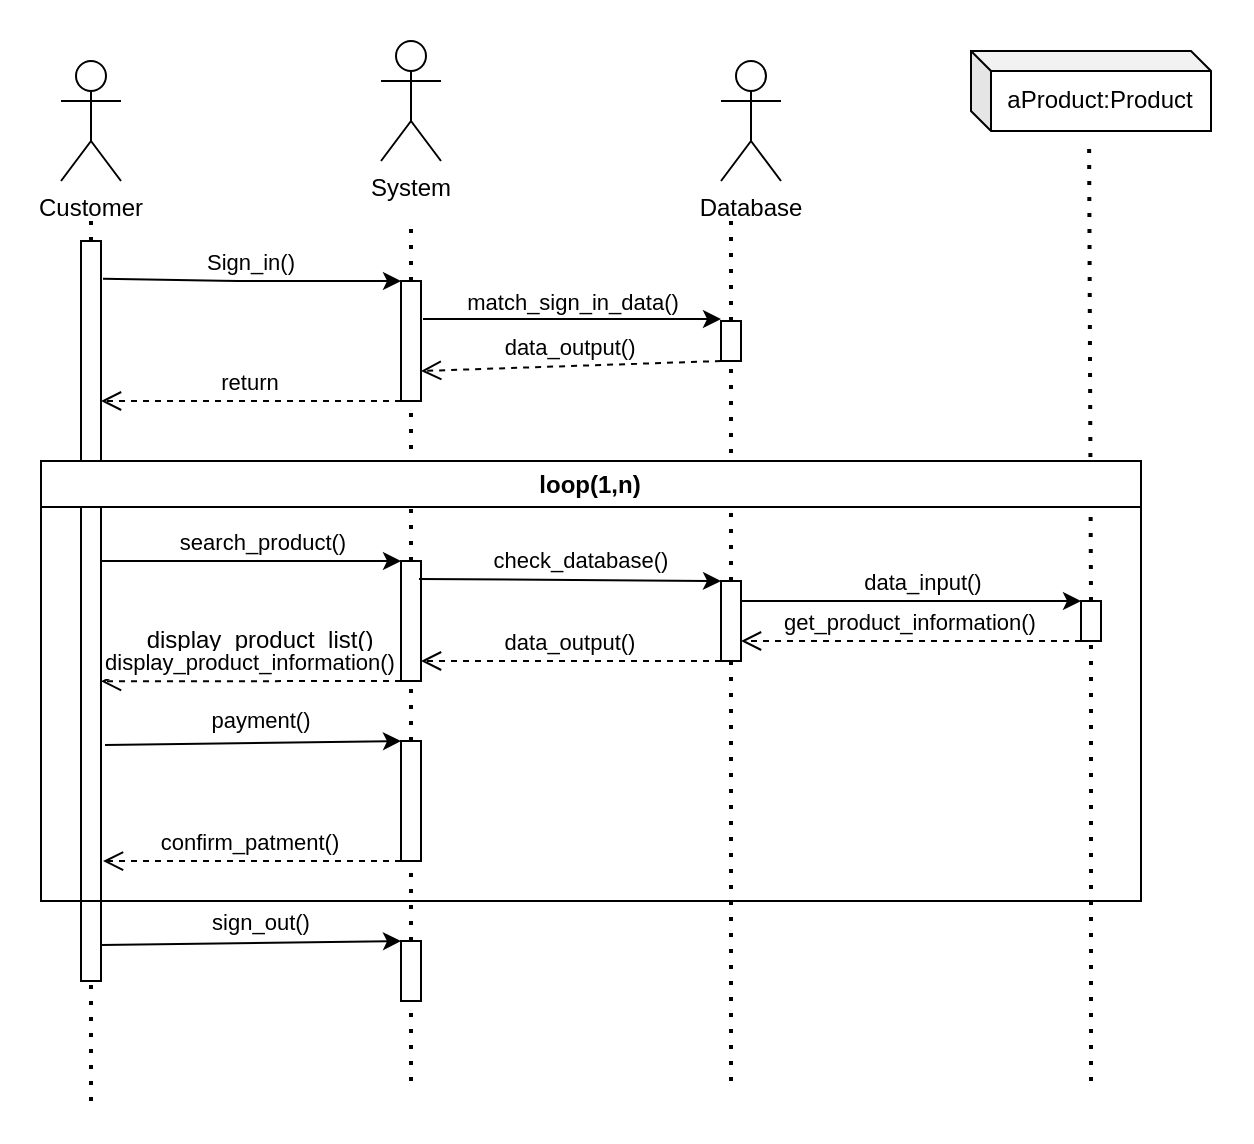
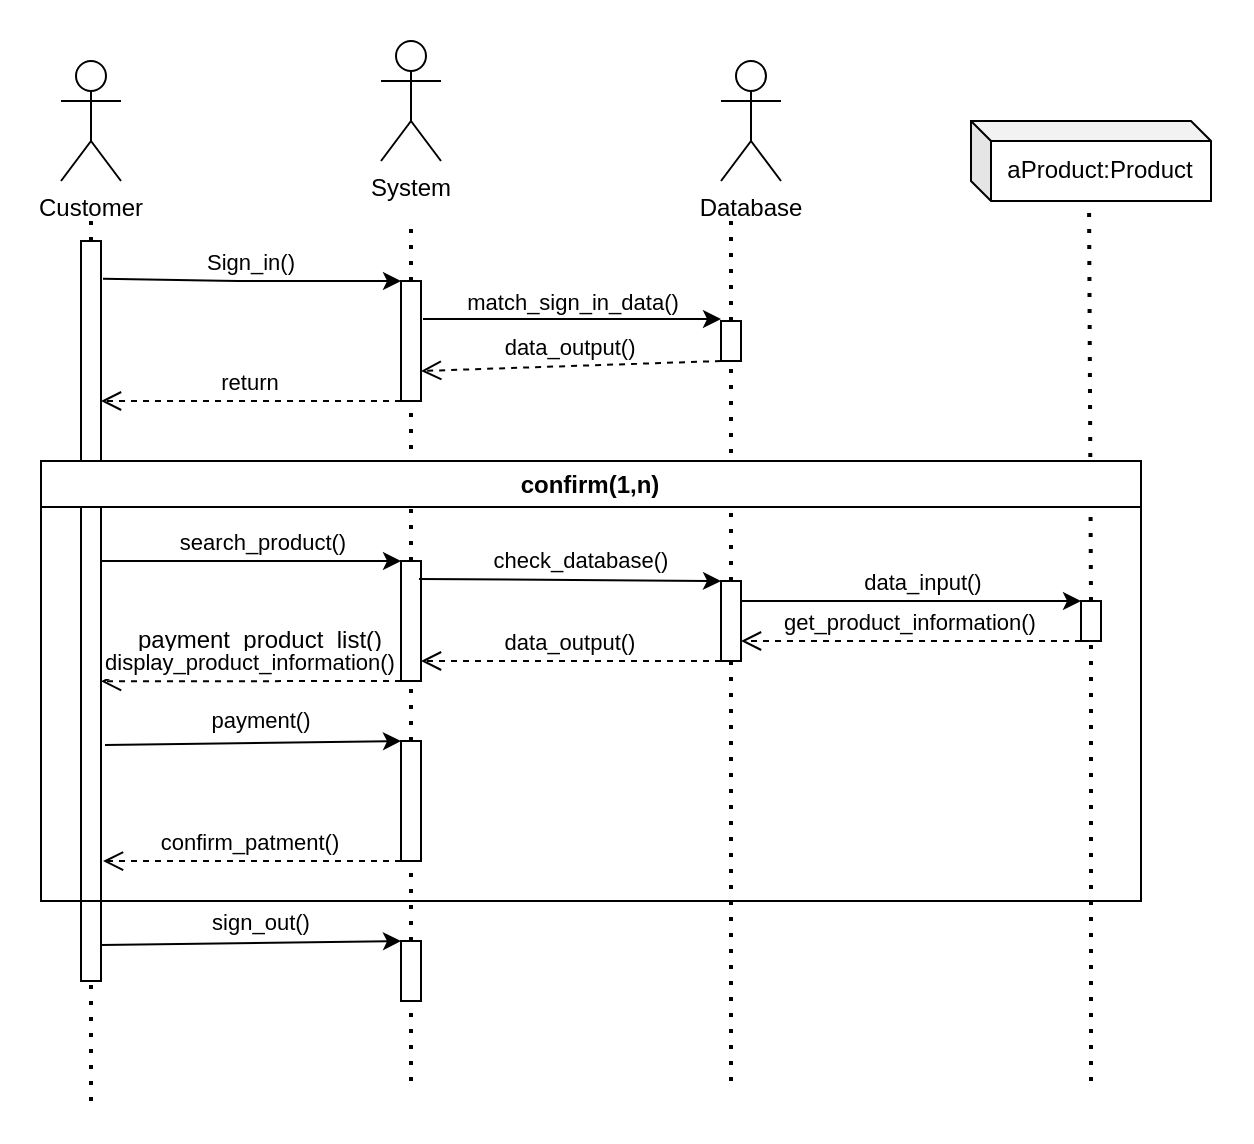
node "aProduct:Product": moved (1091, 91) -> (1091, 161)
node "loop(1,n)": label "loop(1,n)" -> "confirm(1,n)"
node "display_product_list()": label "display_product_list()" -> "payment_product_list()"
